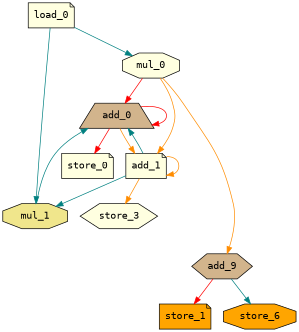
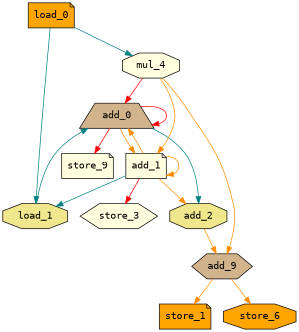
node "load_0": fillcolor lightyellow -> orange
node "mul_0": label "mul_0" -> "mul_4"
edge "add_1" -> "add_0": color teal -> darkorange
node "store_0": label "store_0" -> "store_9"
edge "add_1" -> "store_3": color darkorange -> red
node "mul_1": label "mul_1" -> "load_1"
node "add_2": added
edge "add_9" -> "store_1": color red -> darkorange
edge "add_9" -> "store_6": color teal -> darkorange
